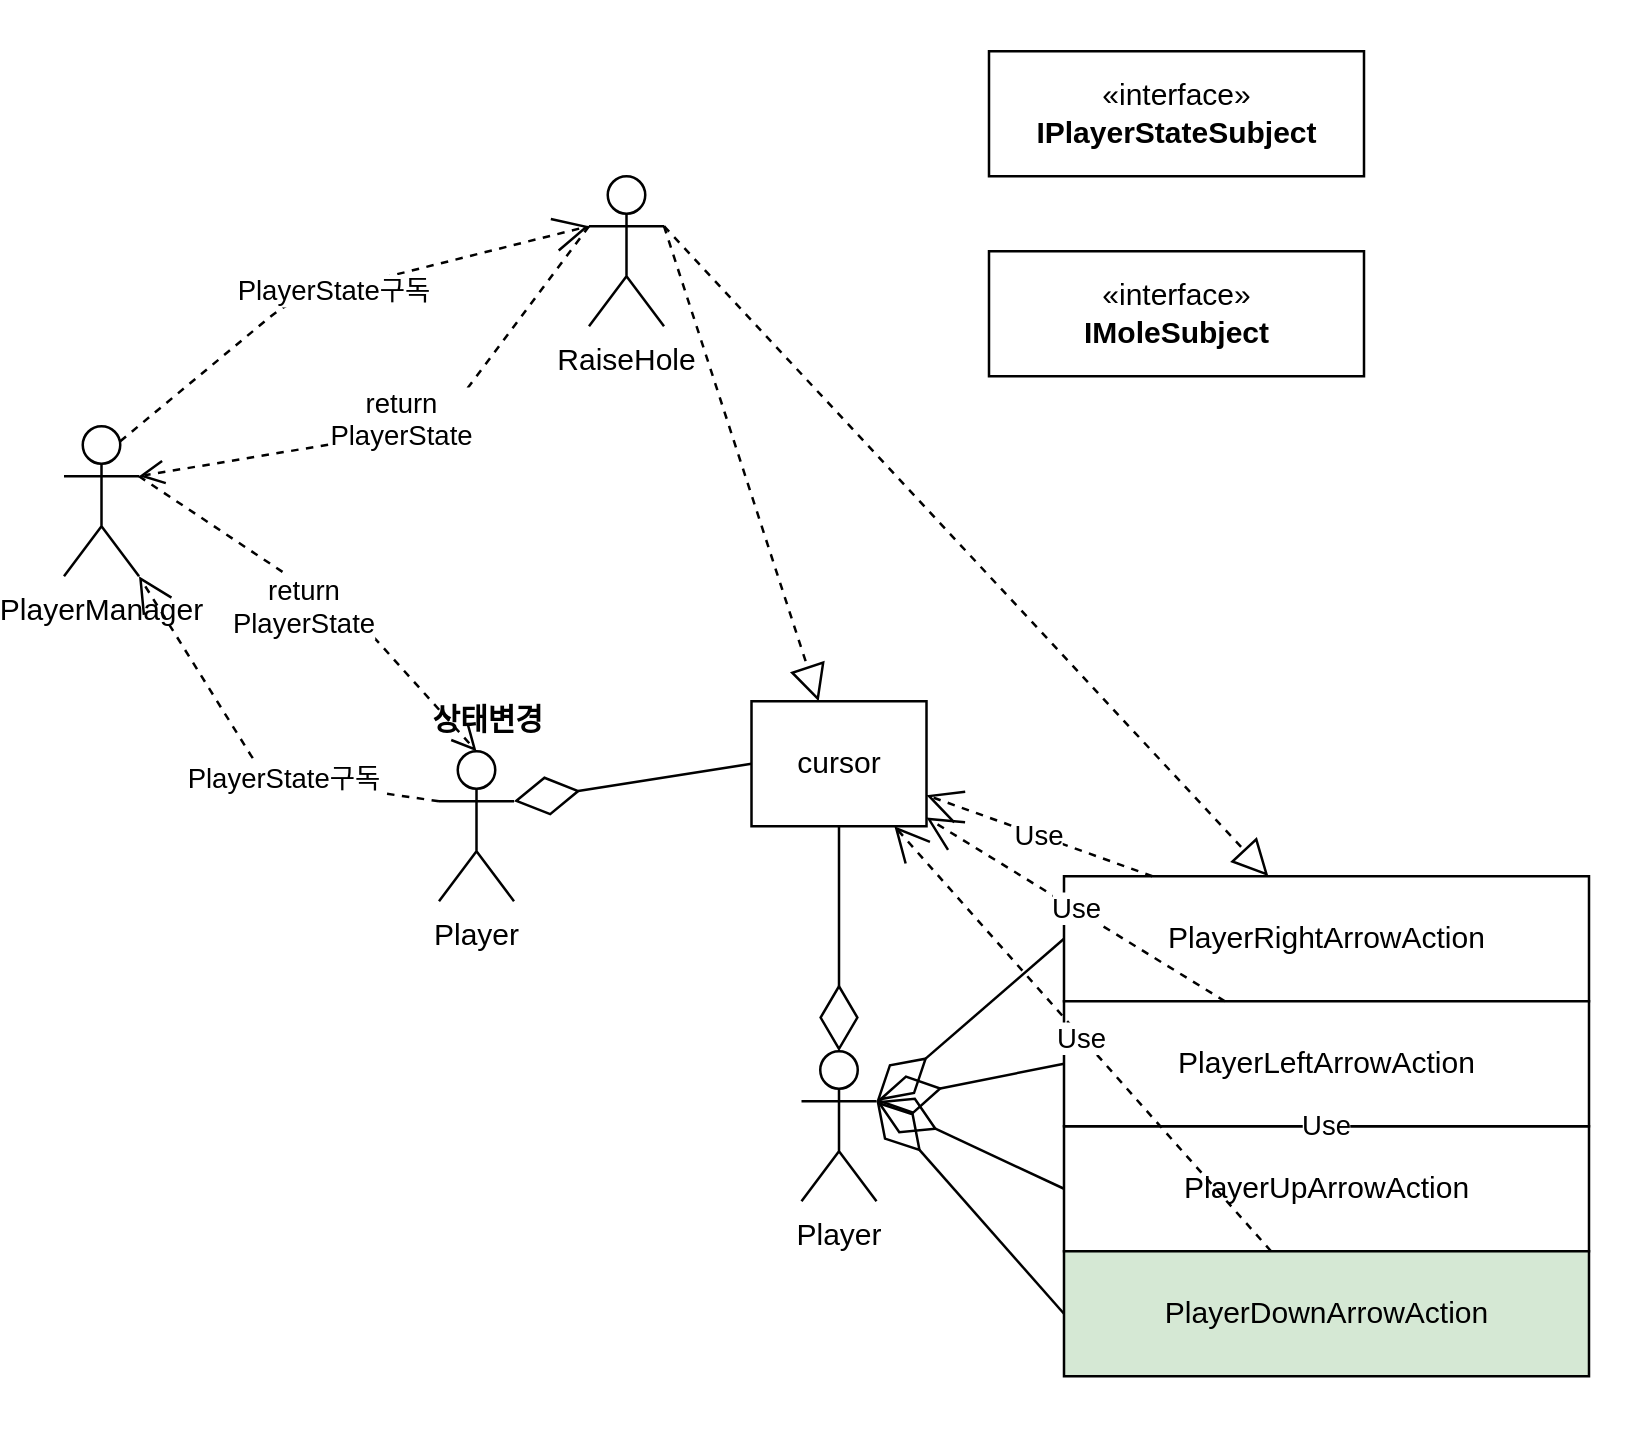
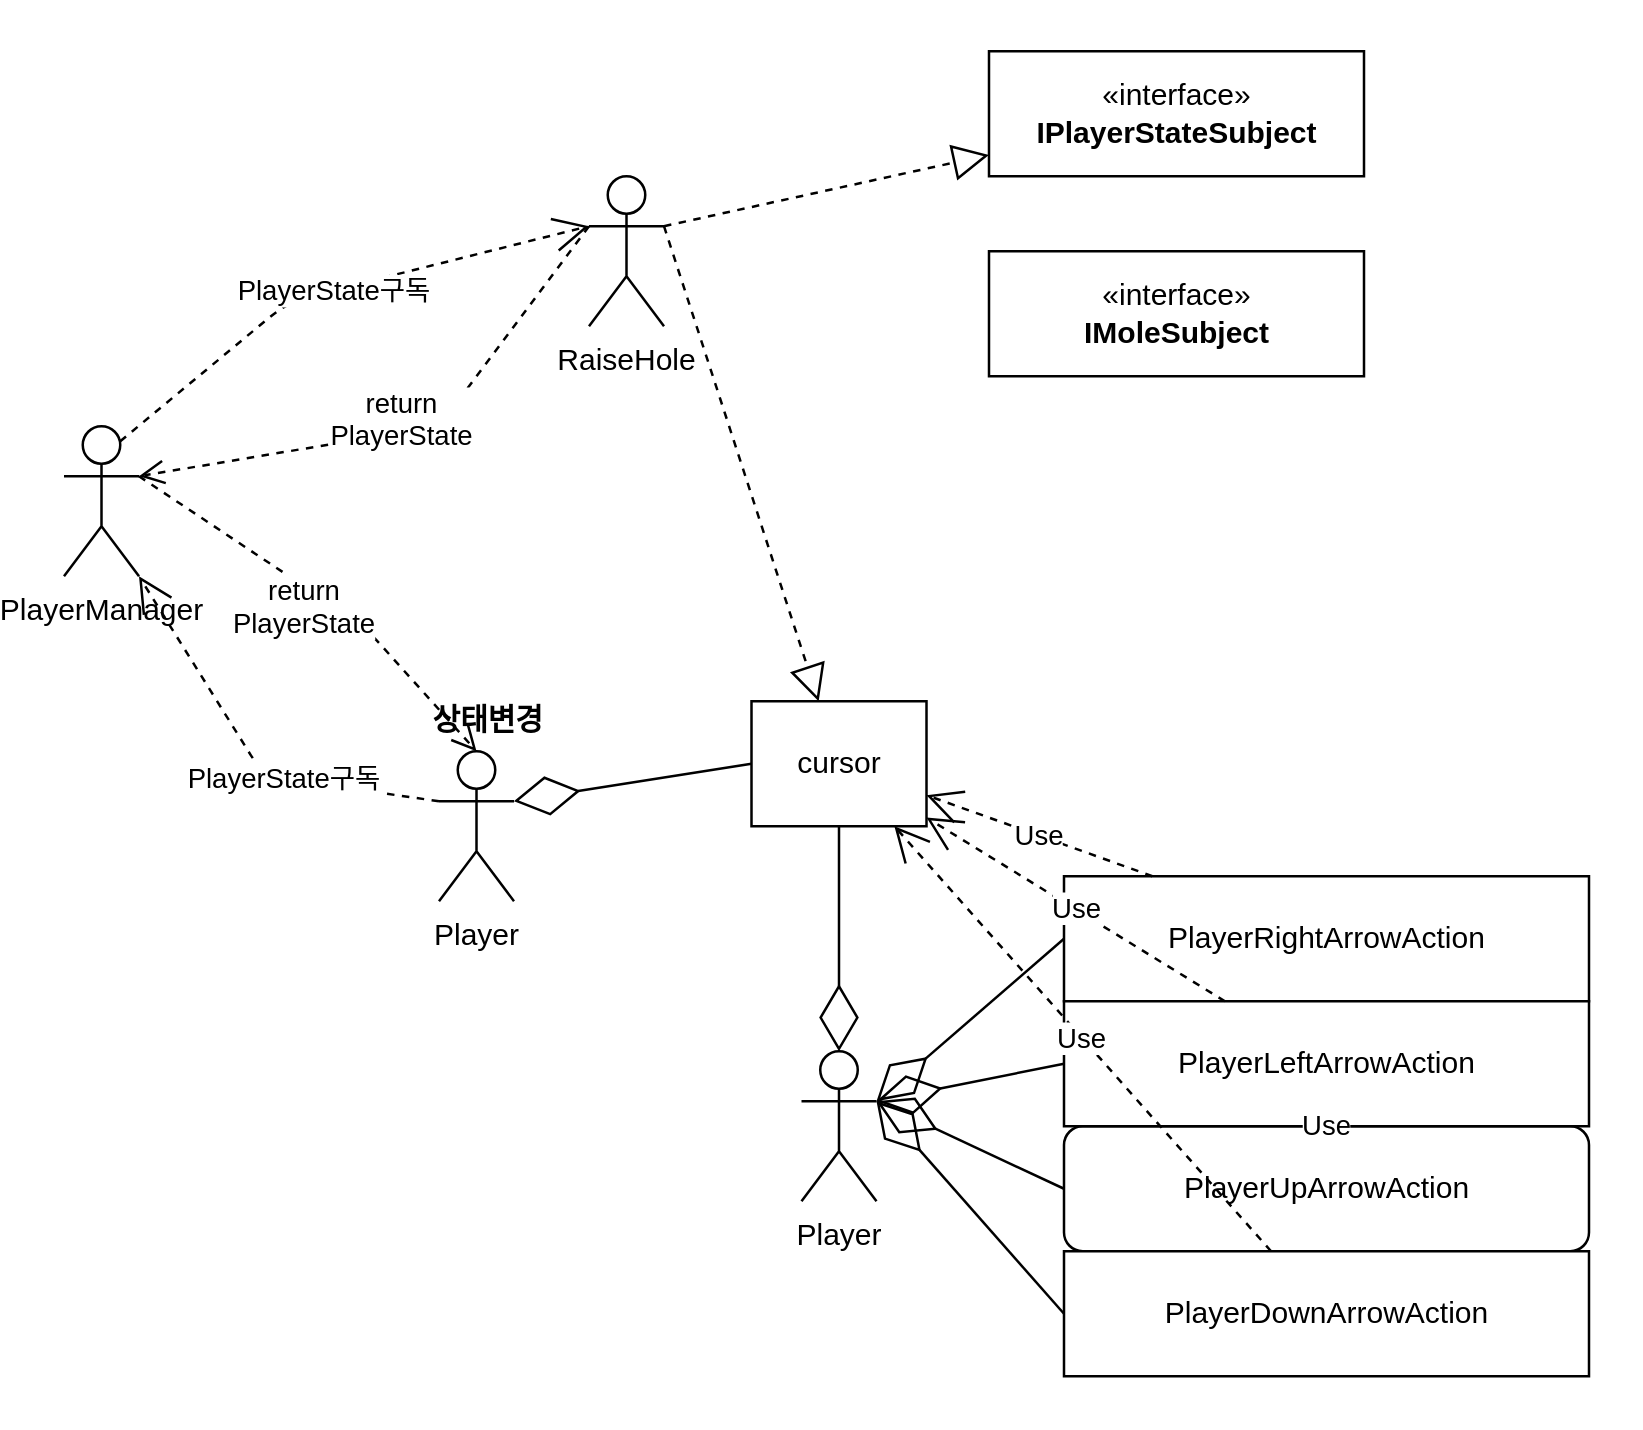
edge "RaiseHole" -> "PlayerRightArrowAction": now "RaiseHole" -> "«interface» IPlayerStateSubject"
node "PlayerUpArrowAction": shape rectangle -> rounded rectangle
node "PlayerDownArrowAction": fillcolor #d5e8d4 -> #ffffff
